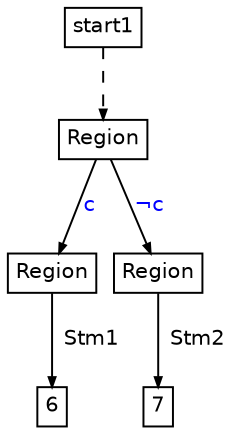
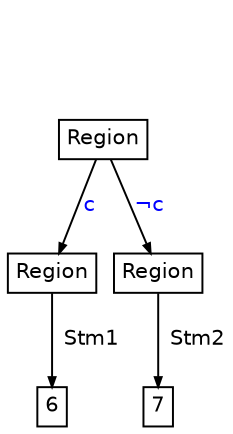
node "start1": removed
